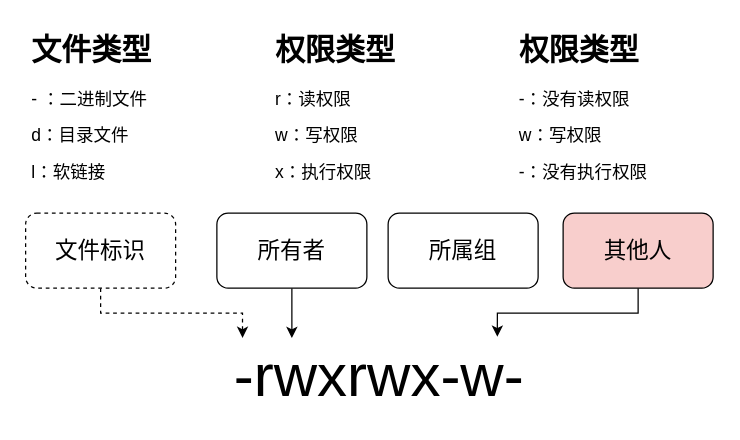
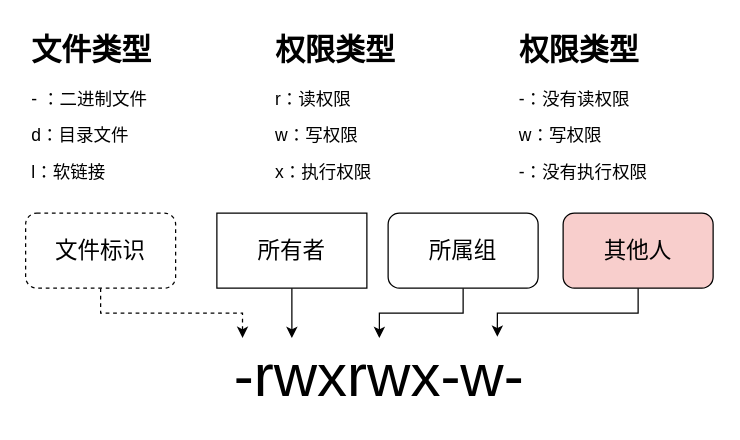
node "所有者": shape rounded rectangle -> rectangle
edge "所属组" -> "-rwxrwx-w-": added
